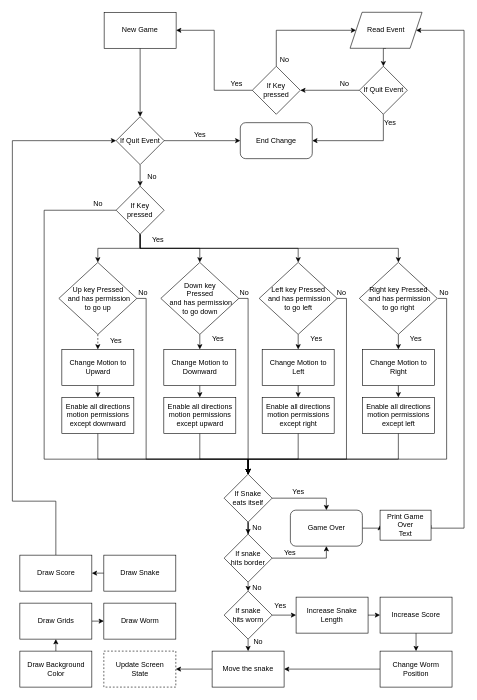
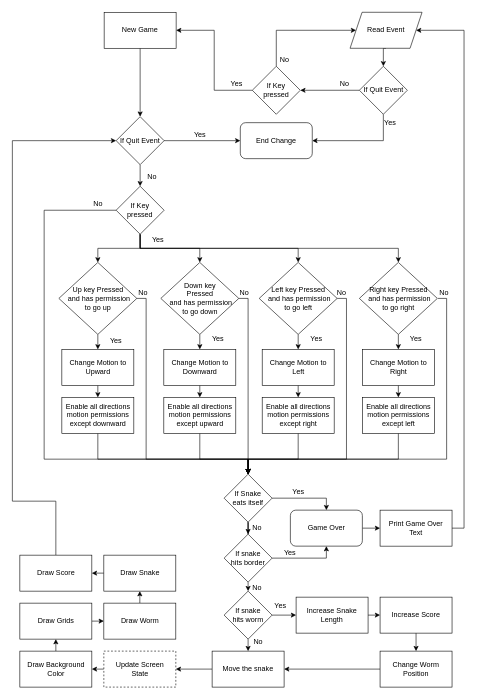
edge "Up key Pressed and has permission to go up" -> "Change Motion to Upward": style dashed -> solid
node "Print Game Over Text": size 51x30 -> 72x36
edge "Draw Worm" -> "Draw Snake": added
edge "Update Screen State" -> "Draw Background Color": added
